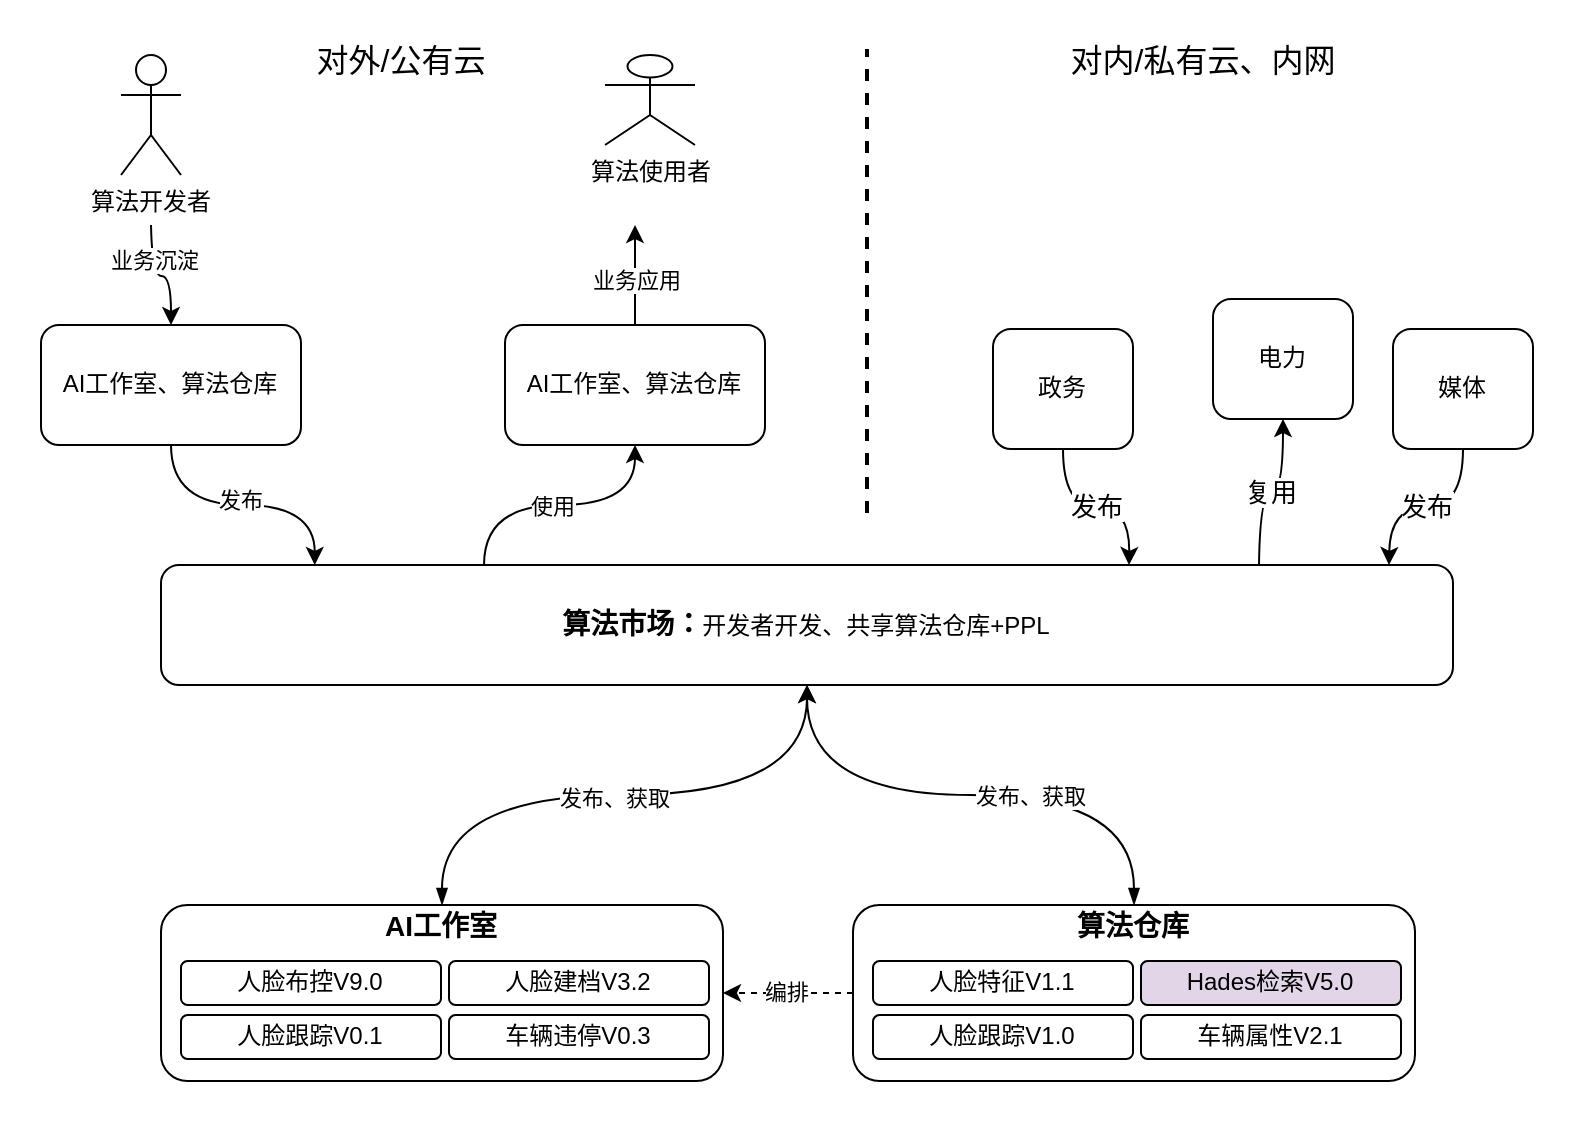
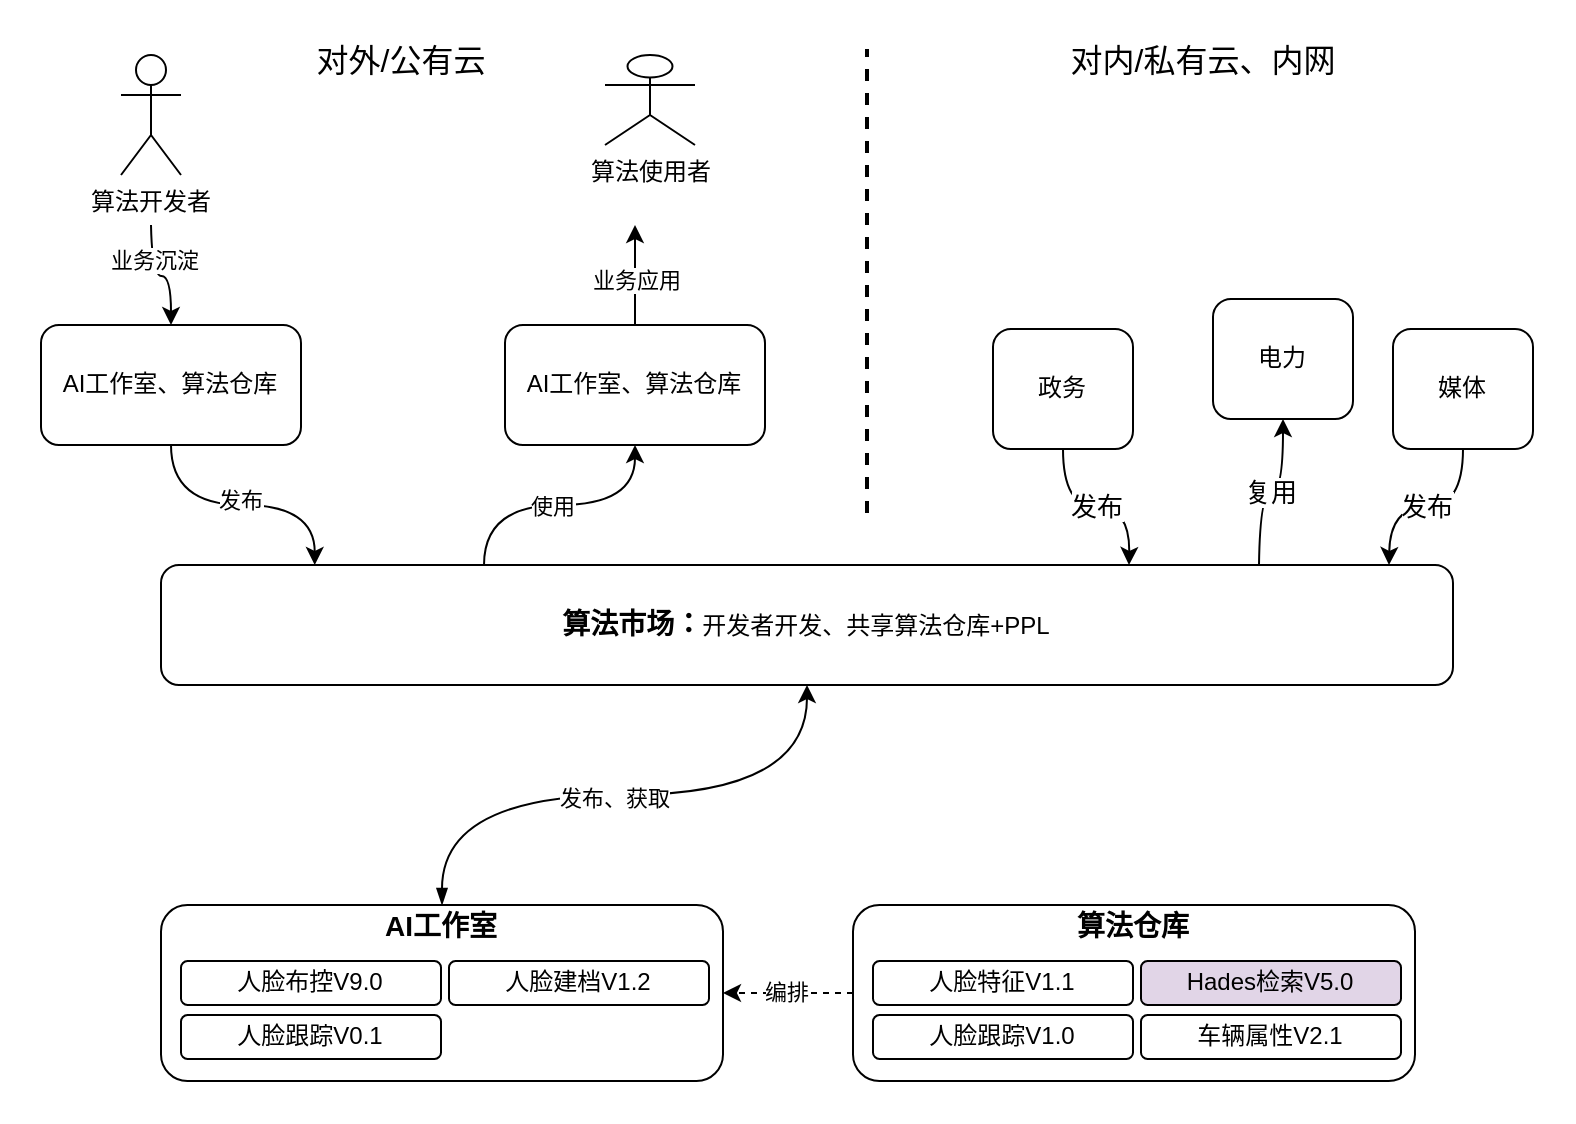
edge "算法市场：开发者开发、共享算法仓库+PPL" -- "算法仓库": removed, label "发布、获取"
node "人脸建档V3.2": label "人脸建档V3.2" -> "人脸建档V1.2"
node "车辆违停V0.3": removed
